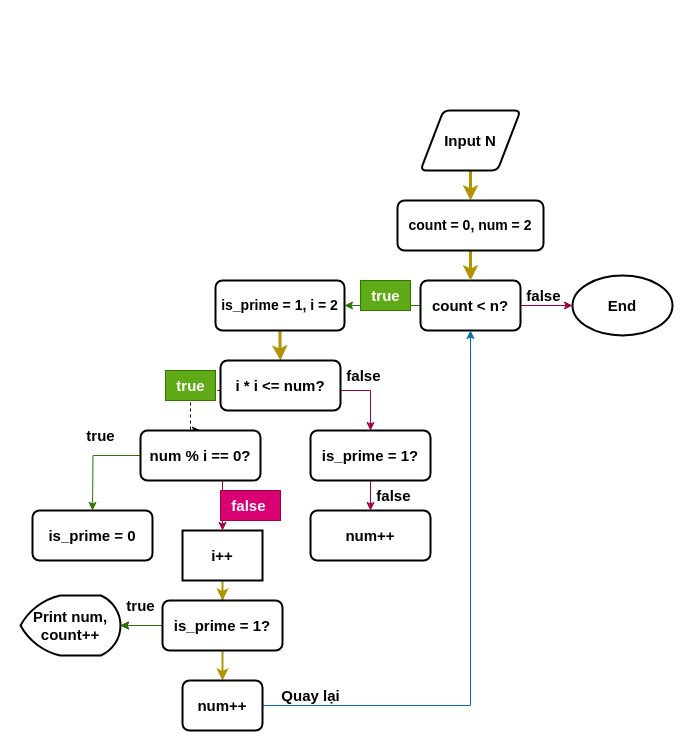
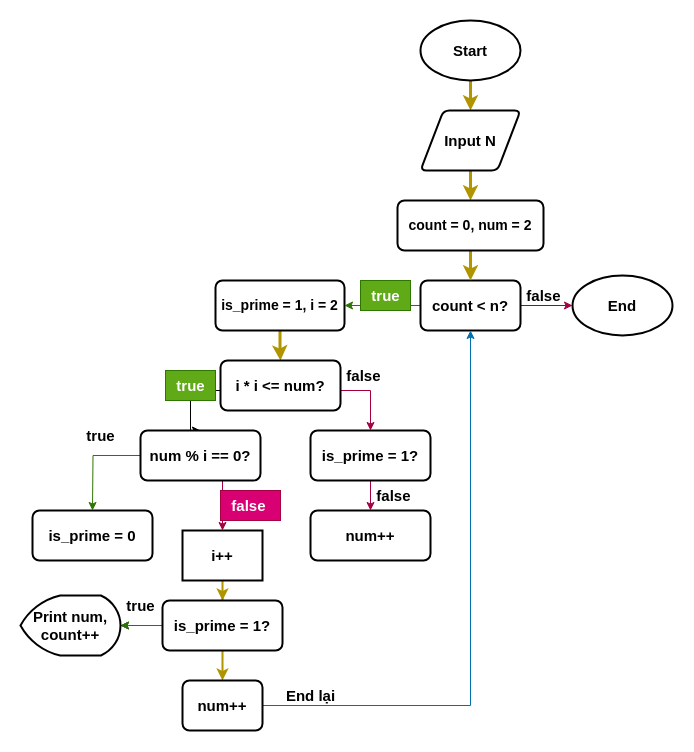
node "Start": added
edge "Start" -> "Input N": added
edge "i * i <= num?" -> "num % i == 0?": style dashed -> solid
node "Quay lại": label "Quay lại" -> "End lại"
